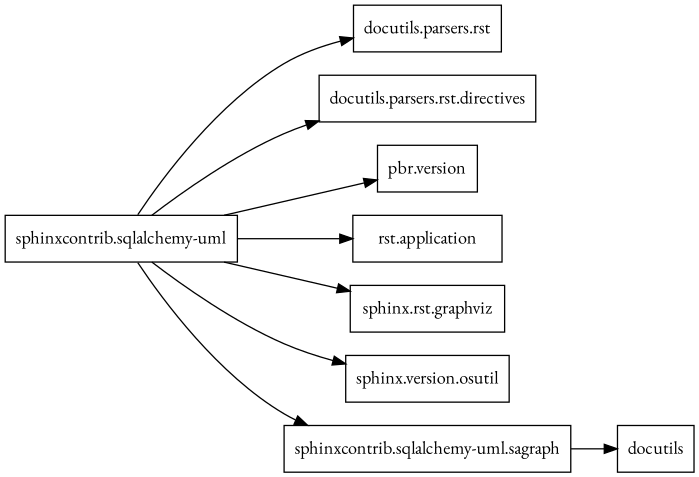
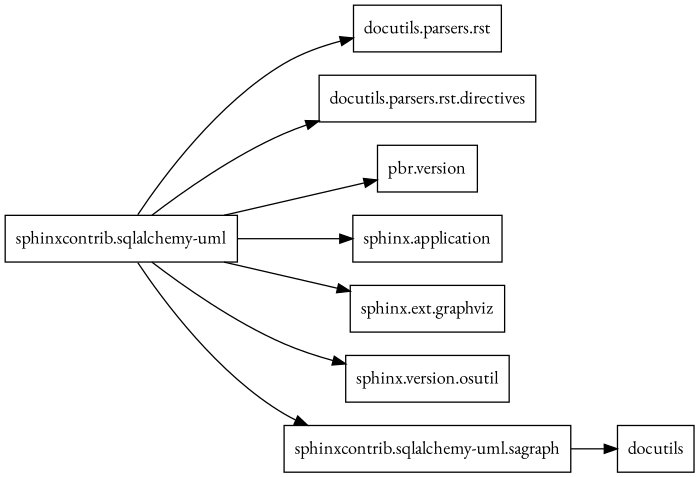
node "rst.application": label "rst.application" -> "sphinx.application"
node "sphinx.rst.graphviz": label "sphinx.rst.graphviz" -> "sphinx.ext.graphviz"
